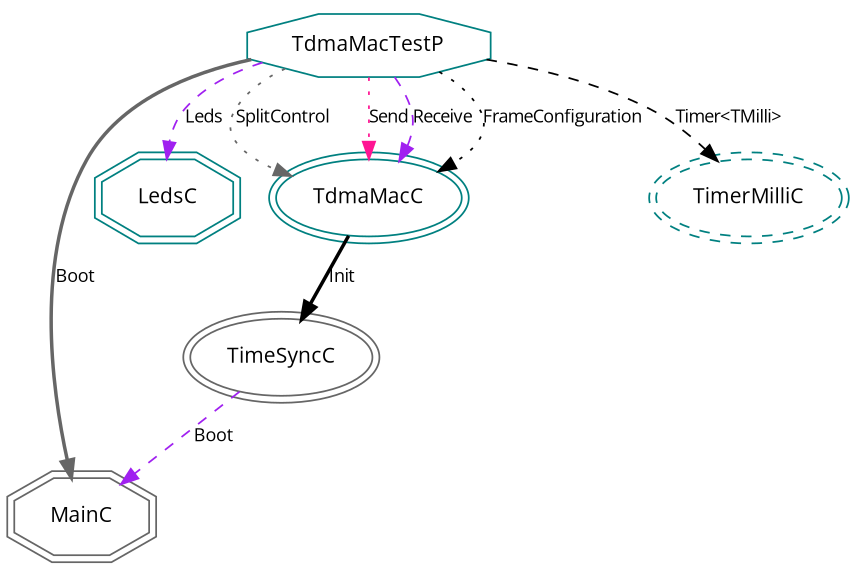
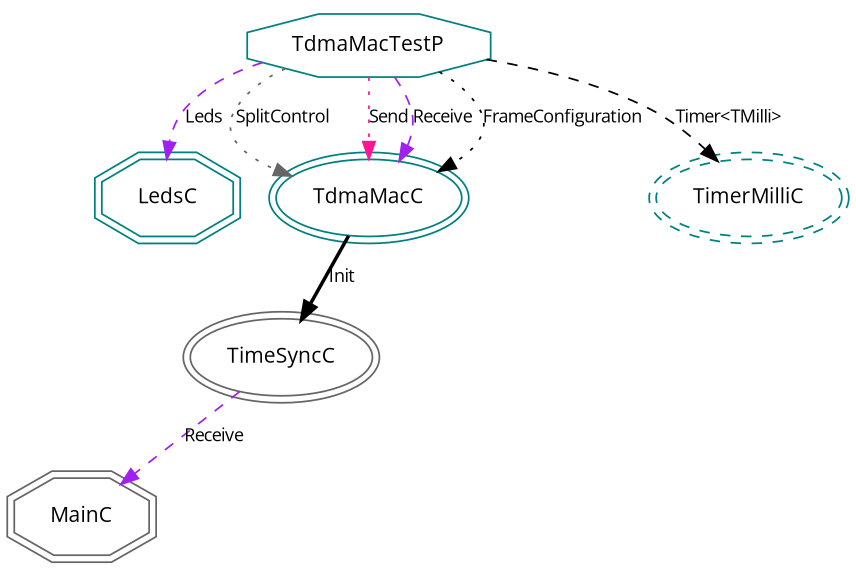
edge "TdmaMacTestP" -> "MainC": removed, label "Boot"
edge "TimeSyncC" -> "MainC": label "Boot" -> "Receive"
